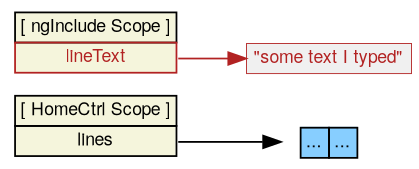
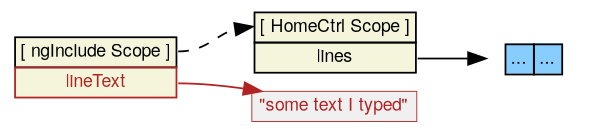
edge "[ ngInclude Scope ]" -> "[ HomeCtrl Scope ]": added
